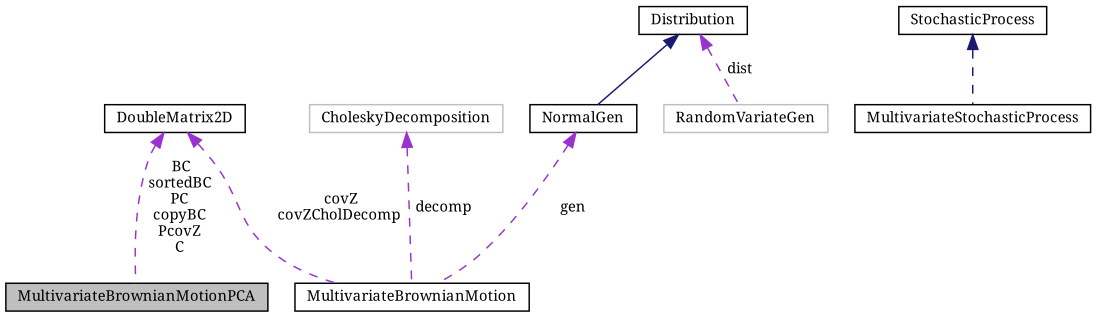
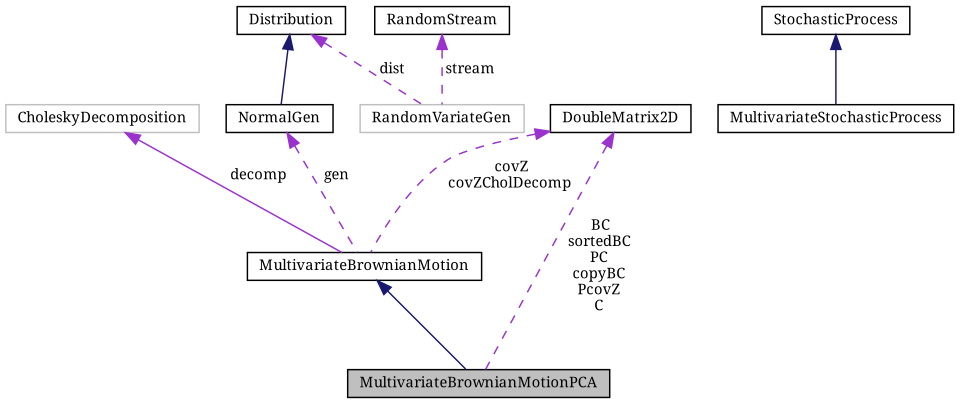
node "RandomStream": added
edge "MultivariateStochasticProcess" -> "StochasticProcess": style dashed -> solid
edge "MultivariateBrownianMotion" -> "CholeskyDecomposition": style dashed -> solid
edge "MultivariateBrownianMotionPCA" -> "MultivariateBrownianMotion": added
